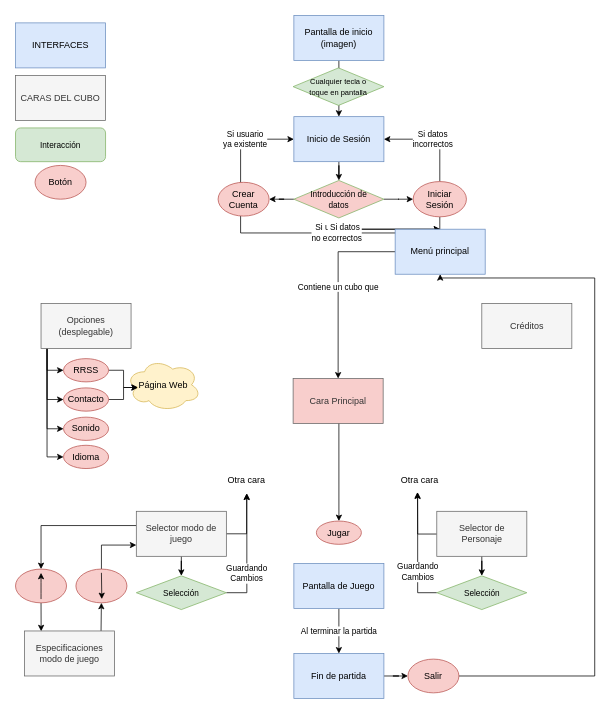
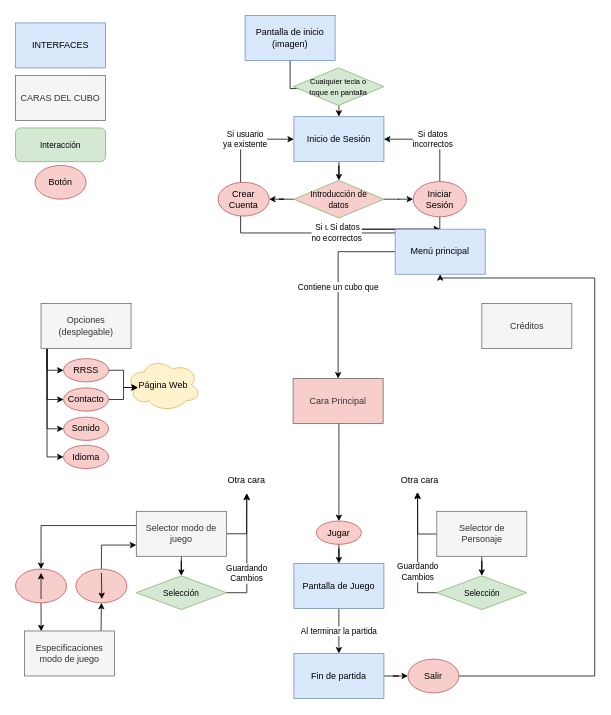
node "Pantalla de inicio (imagen)": moved (339, 38) -> (290, 38)
edge "Jugar" -> "Pantalla de Juego": added
